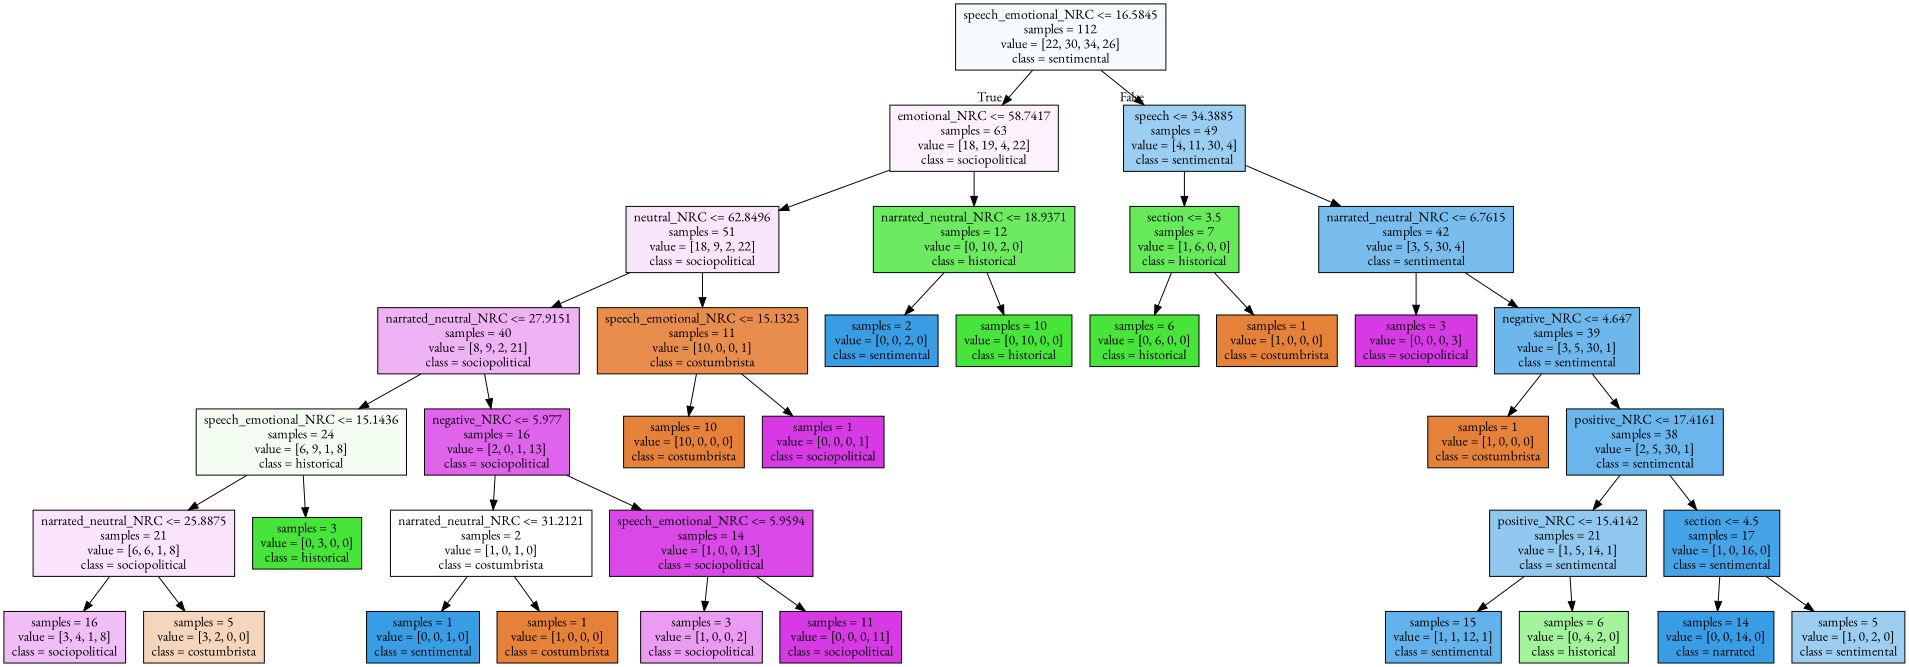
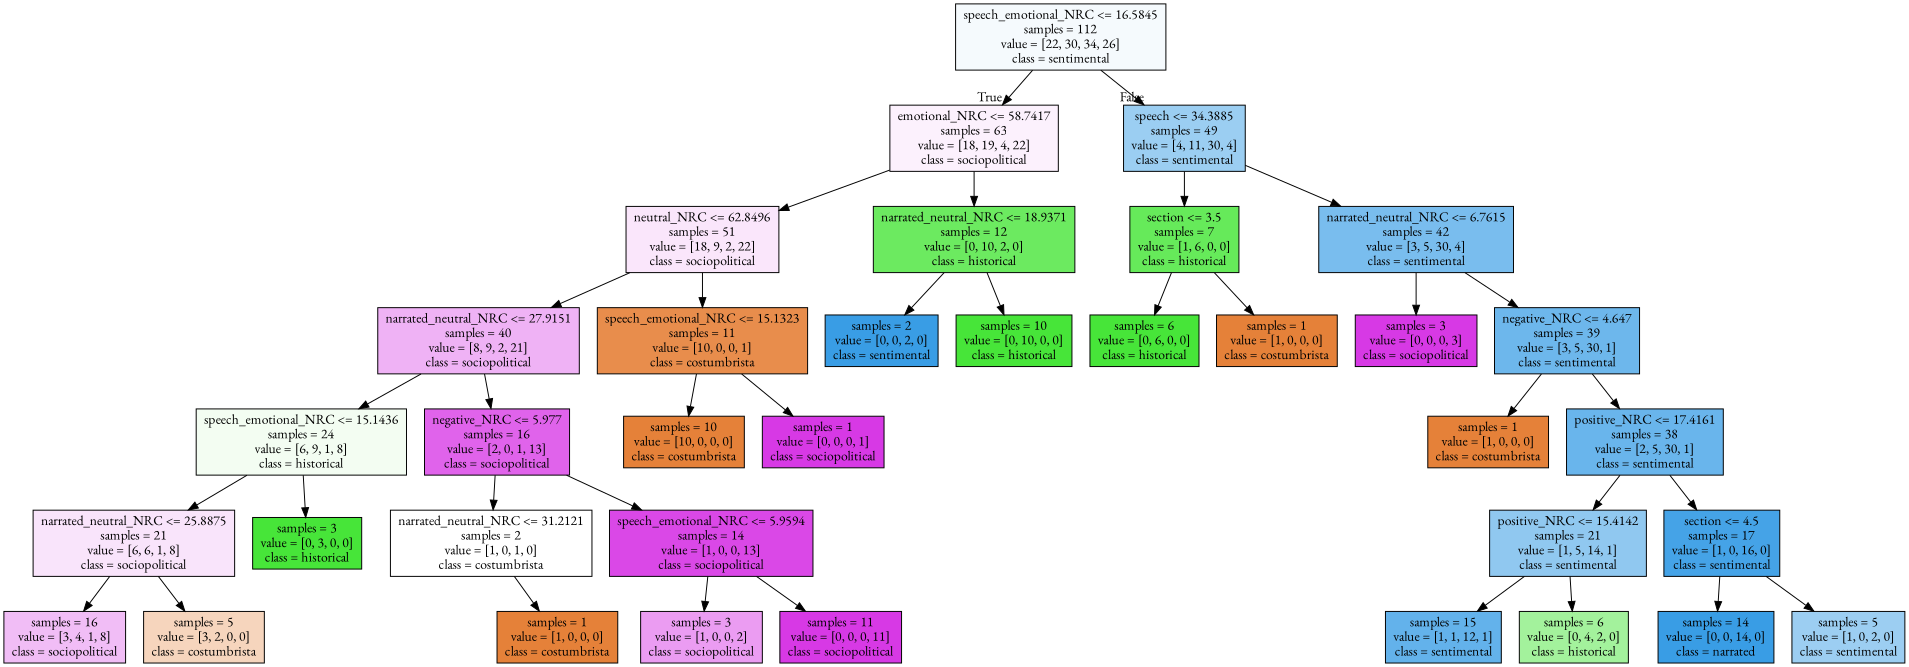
node "samples = 1 value = [0, 0, 1, 0] class = sentimental": removed
